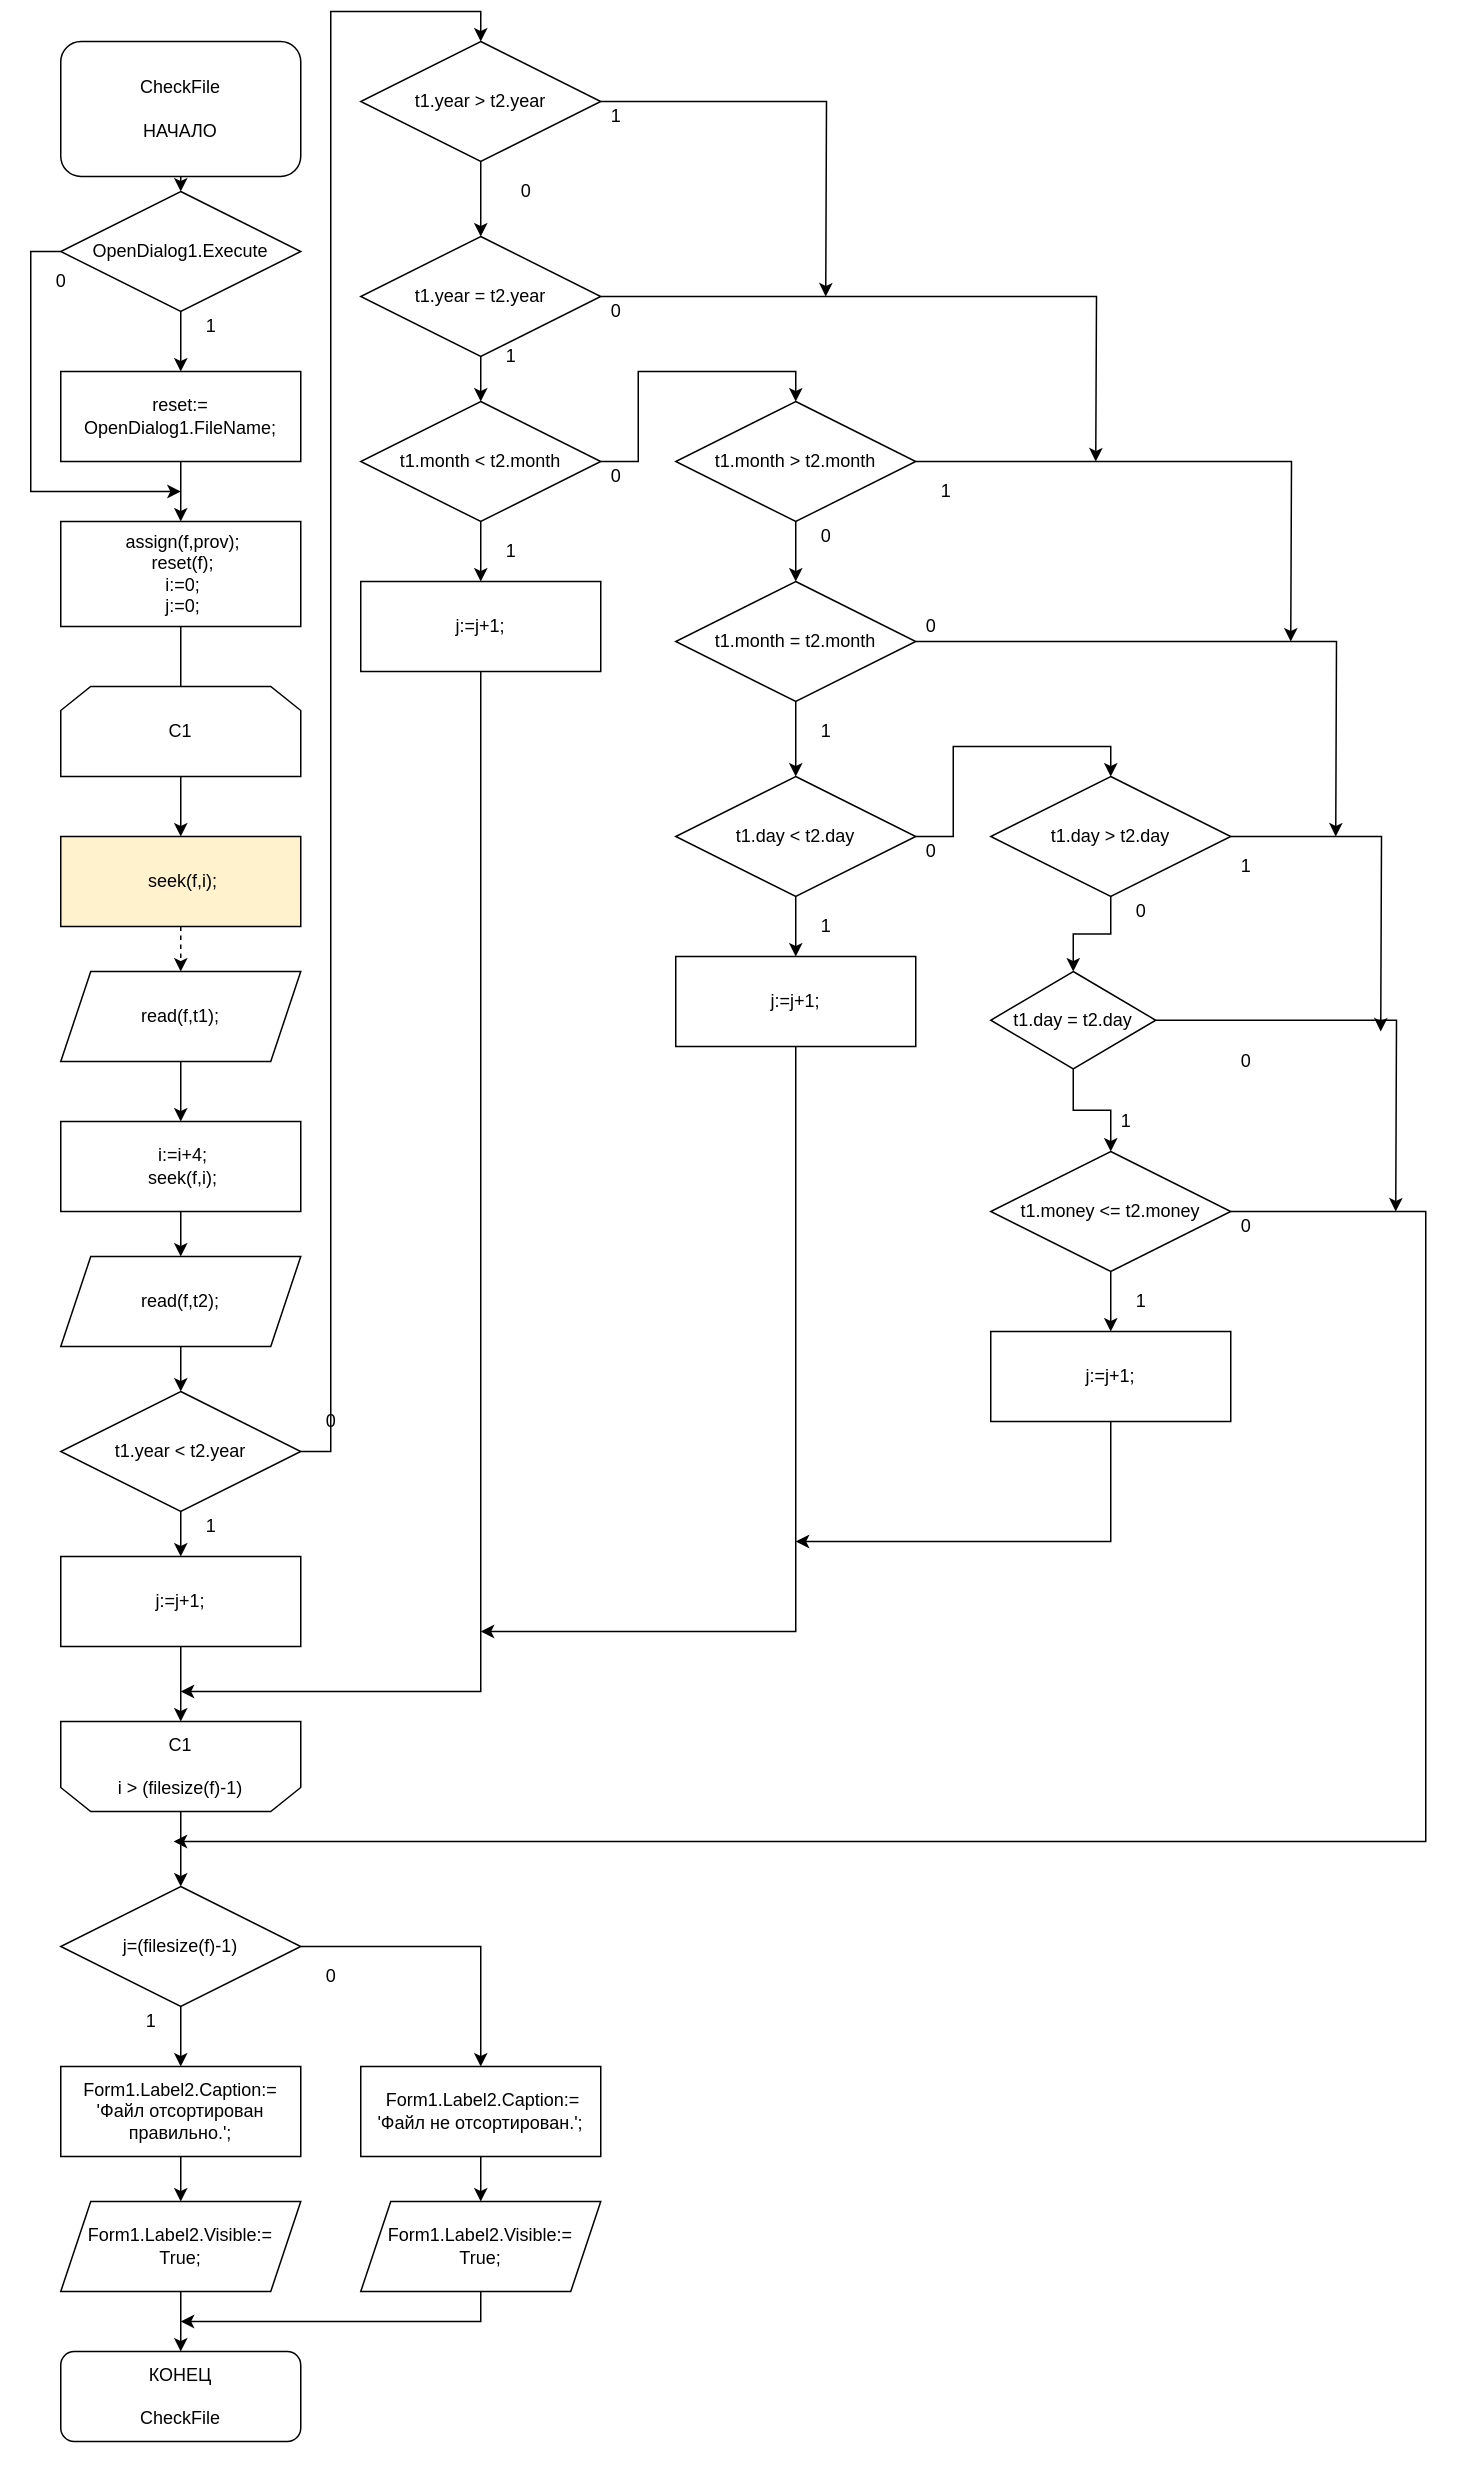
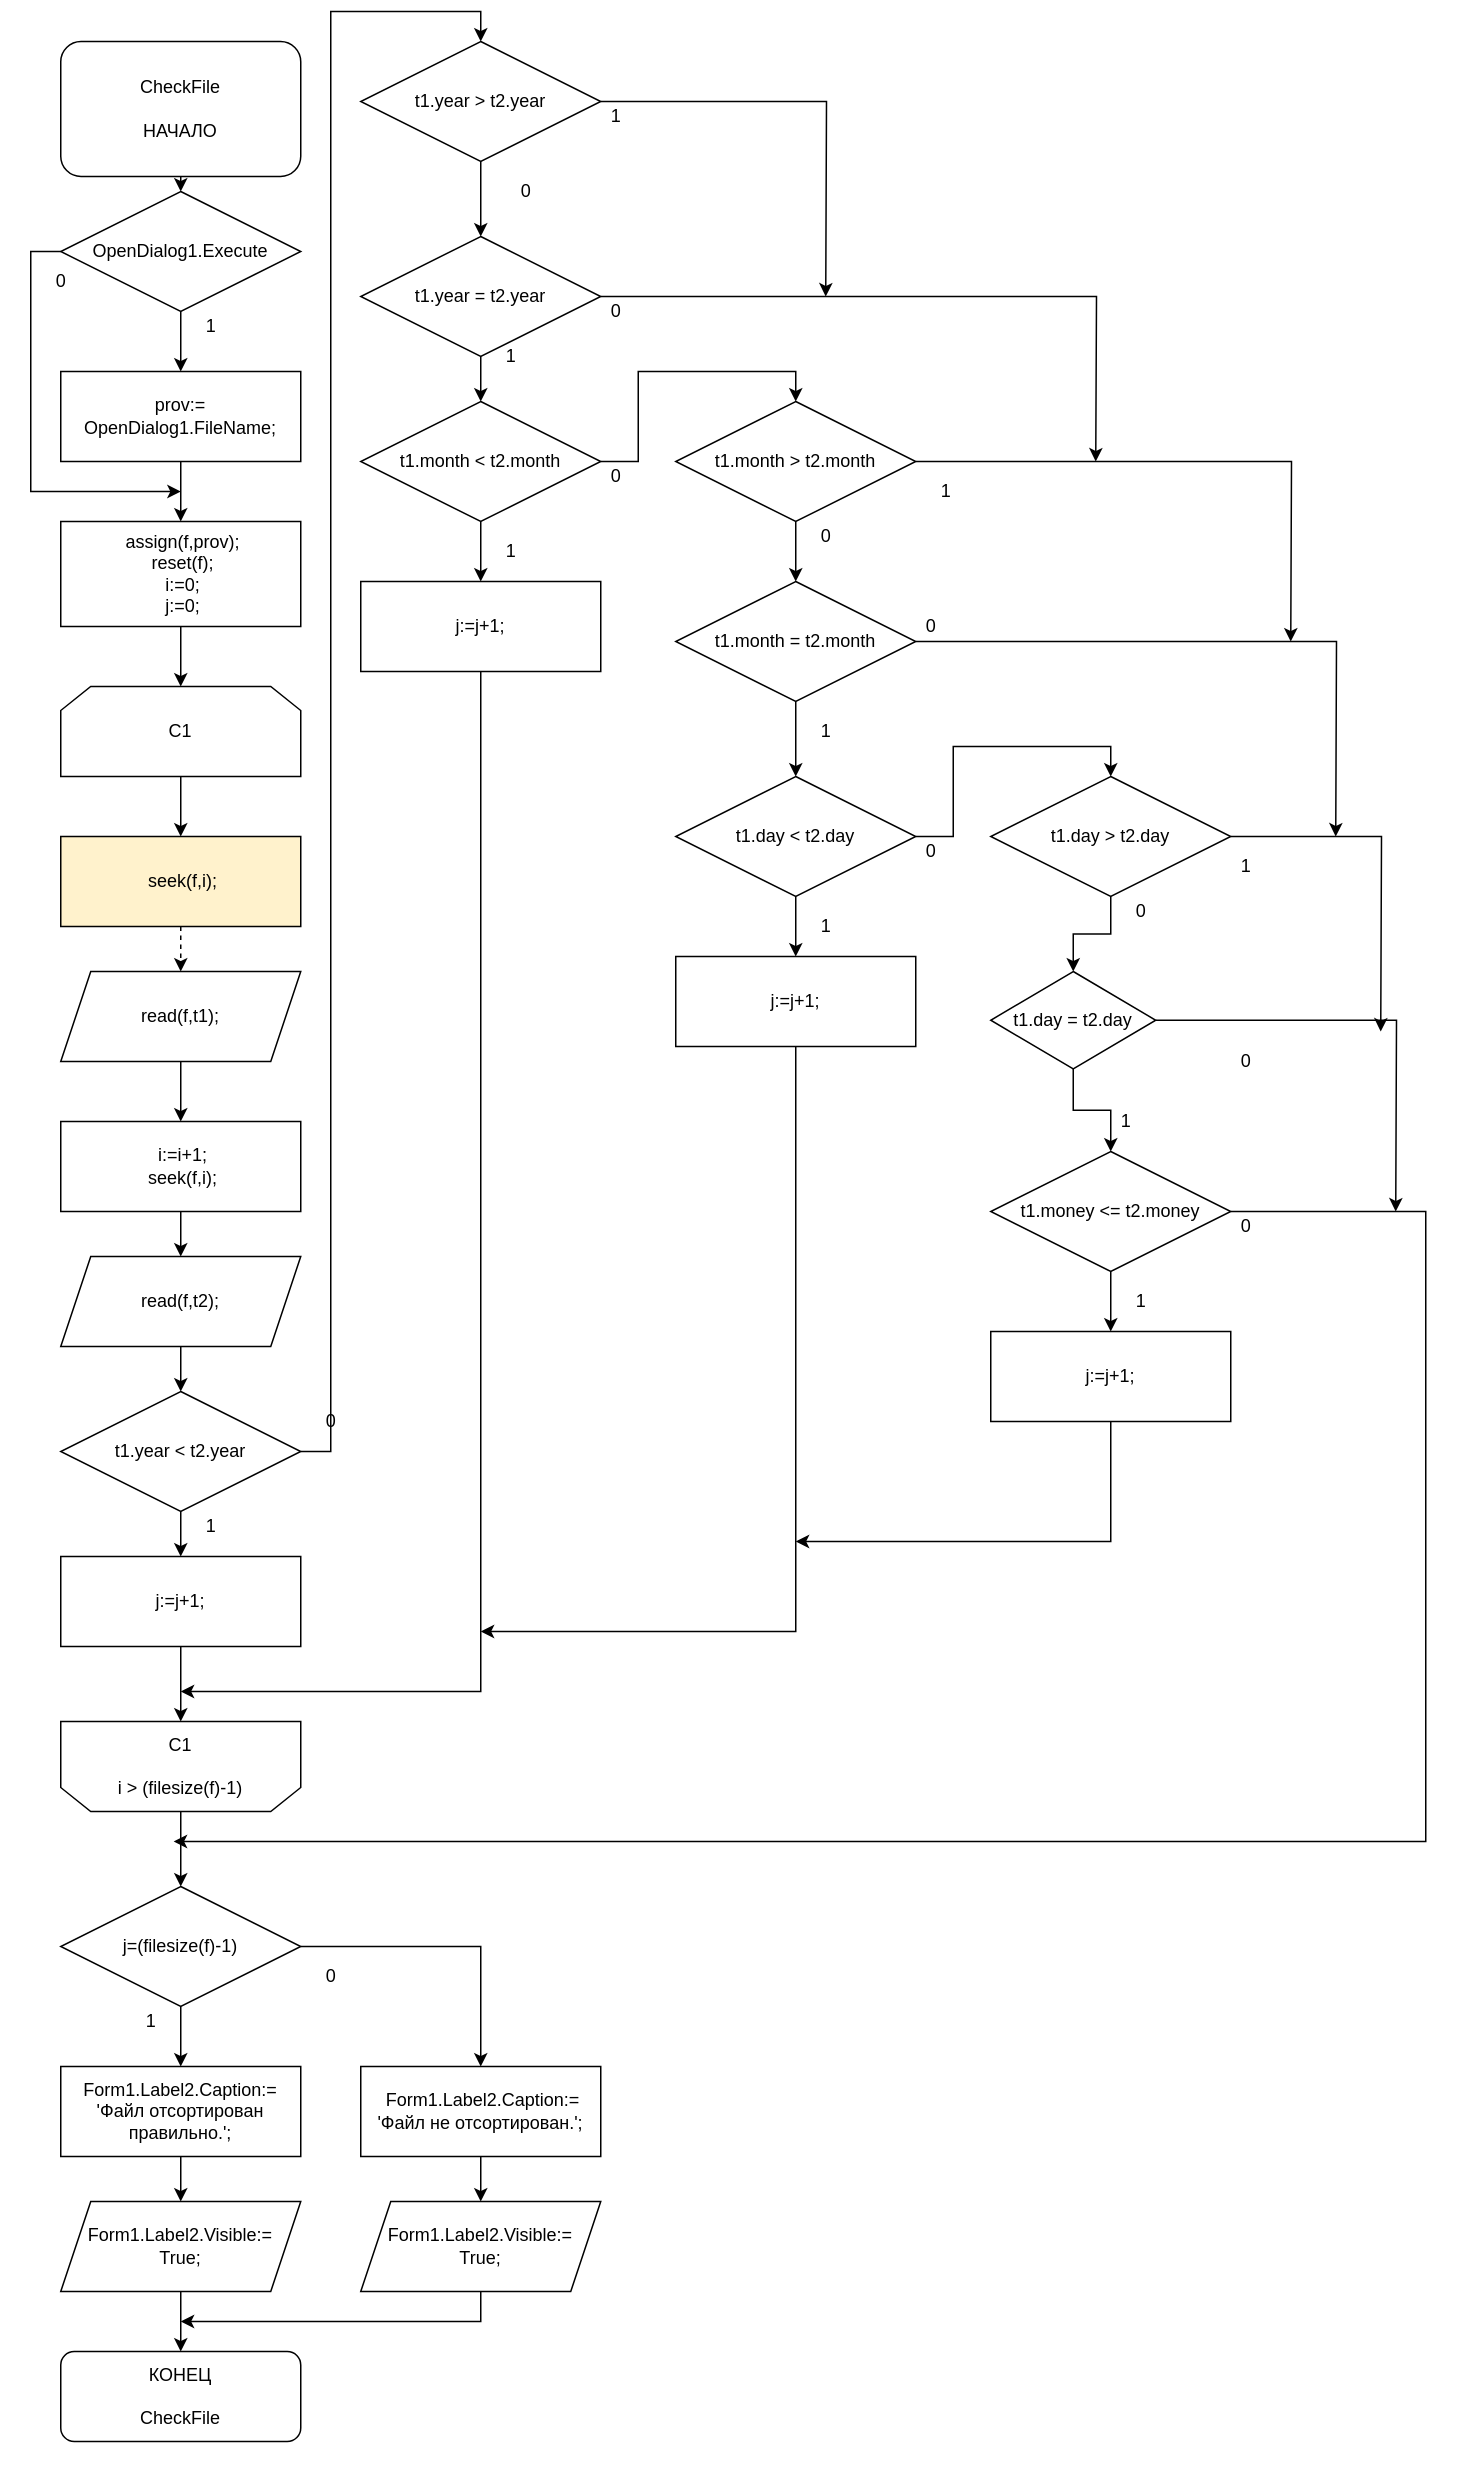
node "reset:= OpenDialog1.FileName;": label "reset:= OpenDialog1.FileName;" -> "prov:= OpenDialog1.FileName;"
edge "assign(f,prov); reset(f); i:=0; j:=0;" -- "C1": arrowhead none -> classic
node "i:=i+4; seek(f,i);": label "i:=i+4; seek(f,i);" -> "i:=i+1; seek(f,i);"
